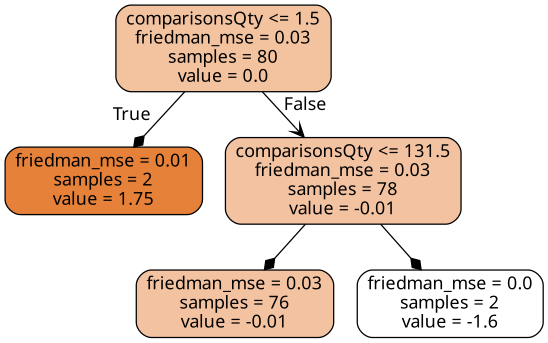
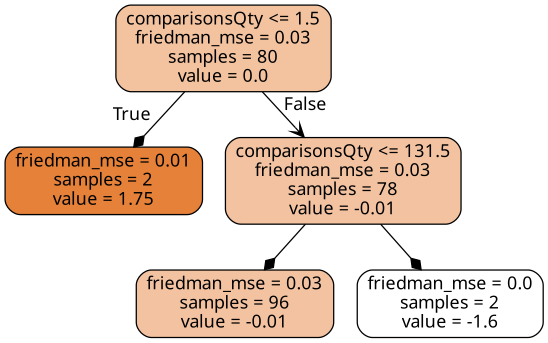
node "friedman_mse = 0.03 samples = 76 value = -0.01": label "friedman_mse = 0.03 samples = 76 value = -0.01" -> "friedman_mse = 0.03 samples = 96 value = -0.01"
